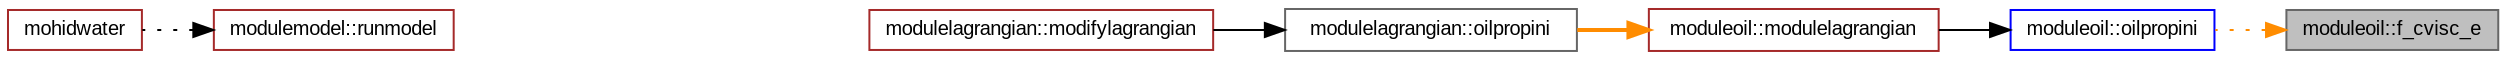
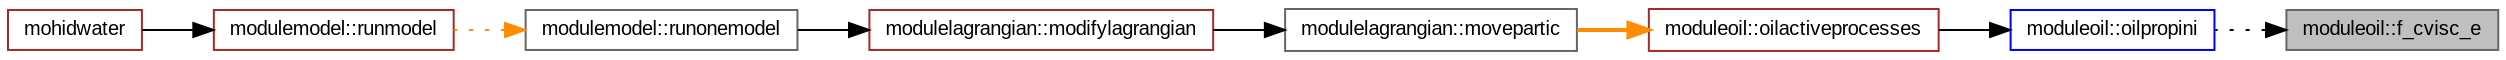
edge "mohidwater" -> "modulemodel::runmodel": style dotted -> solid
node "modulemodel::runonemodel": added
node "modulelagrangian::oilpropini": label "modulelagrangian::oilpropini" -> "modulelagrangian::movepartic"
node "moduleoil::modulelagrangian": label "moduleoil::modulelagrangian" -> "moduleoil::oilactiveprocesses"
edge "moduleoil::oilpropini" -> "moduleoil::f_cvisc_e": color darkorange -> black
